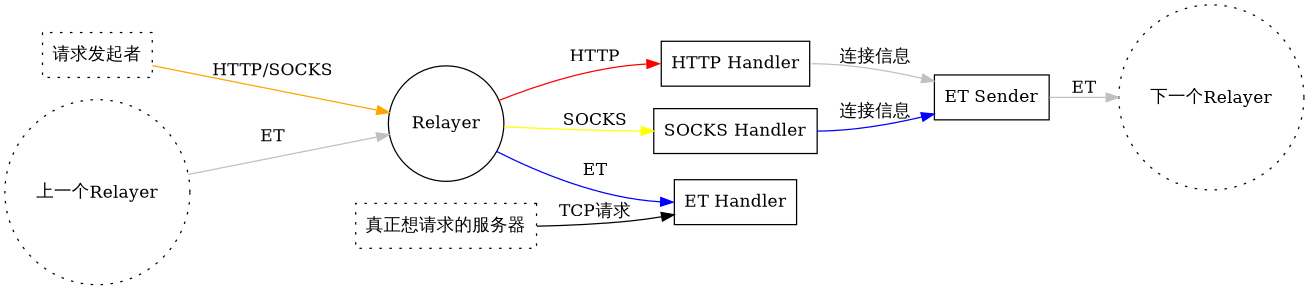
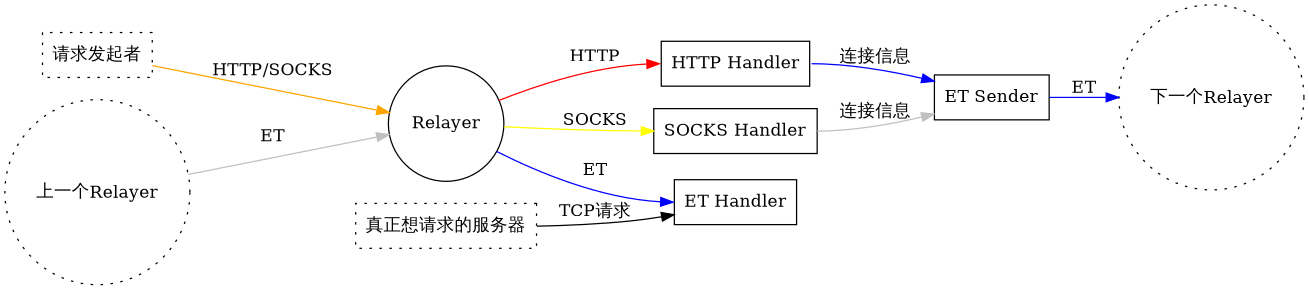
edge "HTTP Handler" -> "ET Sender": color gray -> blue
edge "ET Sender" -> "下一个Relayer": color gray -> blue
edge "SOCKS Handler" -> "ET Sender": color blue -> gray
